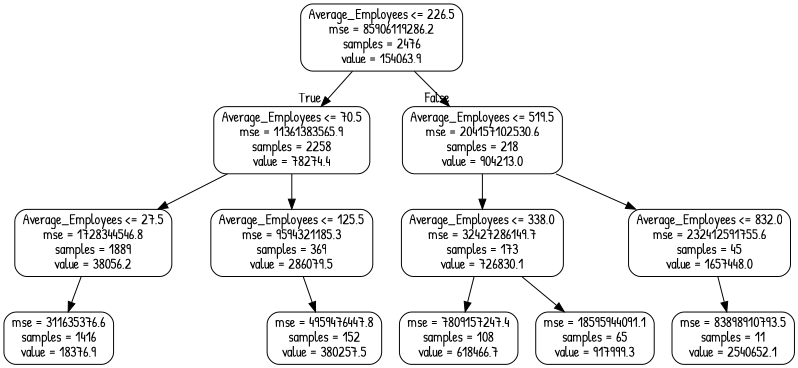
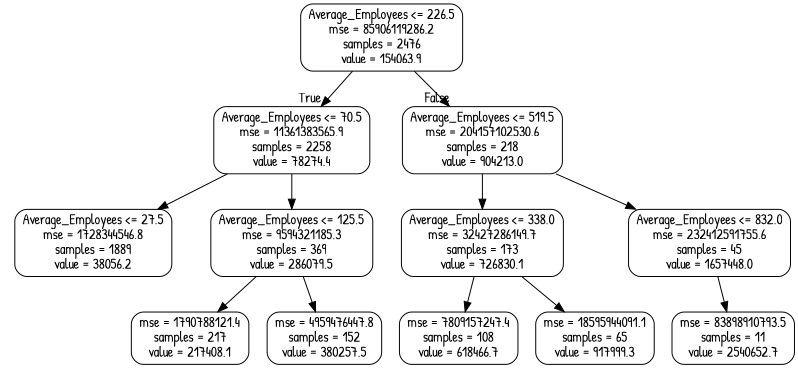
node "mse = 311635376.6 samples = 1416 value = 18376.9": removed
node "mse = 1790788121.4 samples = 217 value = 217408.1": added
node "mse = 83898910793.5 samples = 11 value = 2540652.1": label "mse = 83898910793.5 samples = 11 value = 2540652.1" -> "mse = 83898910793.5 samples = 11 value = 2540652.7"
